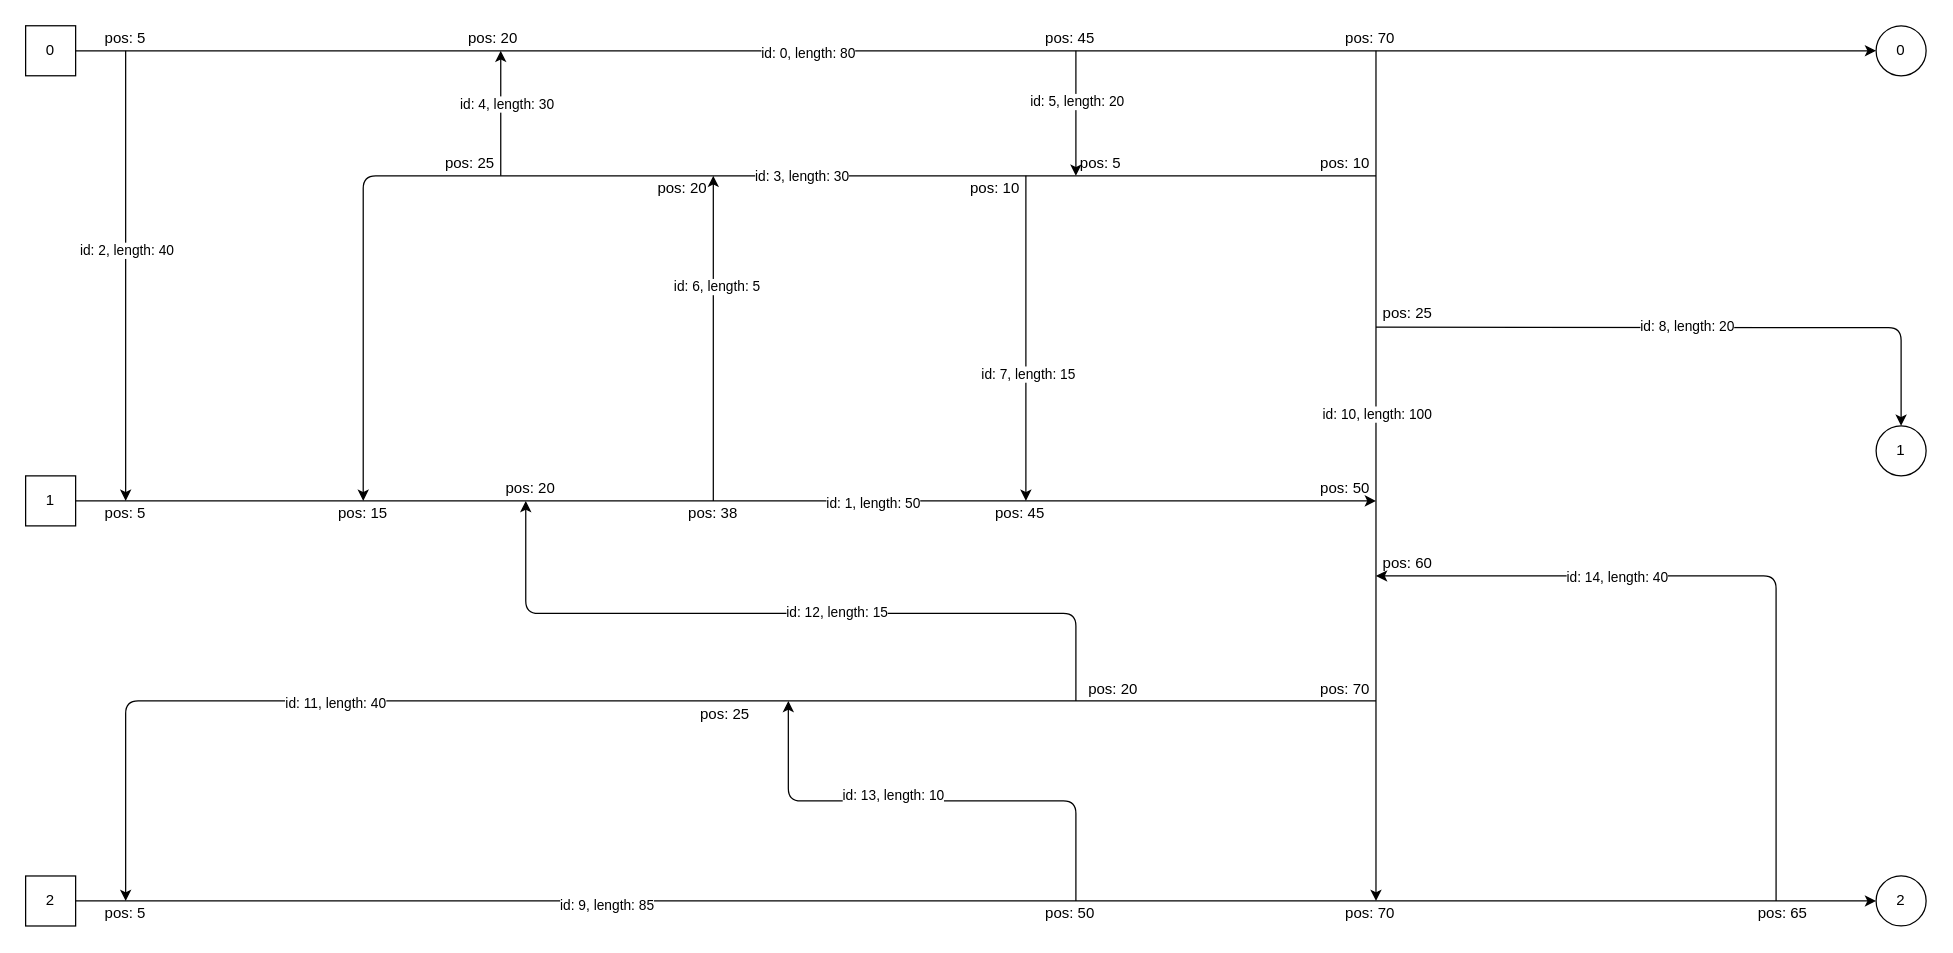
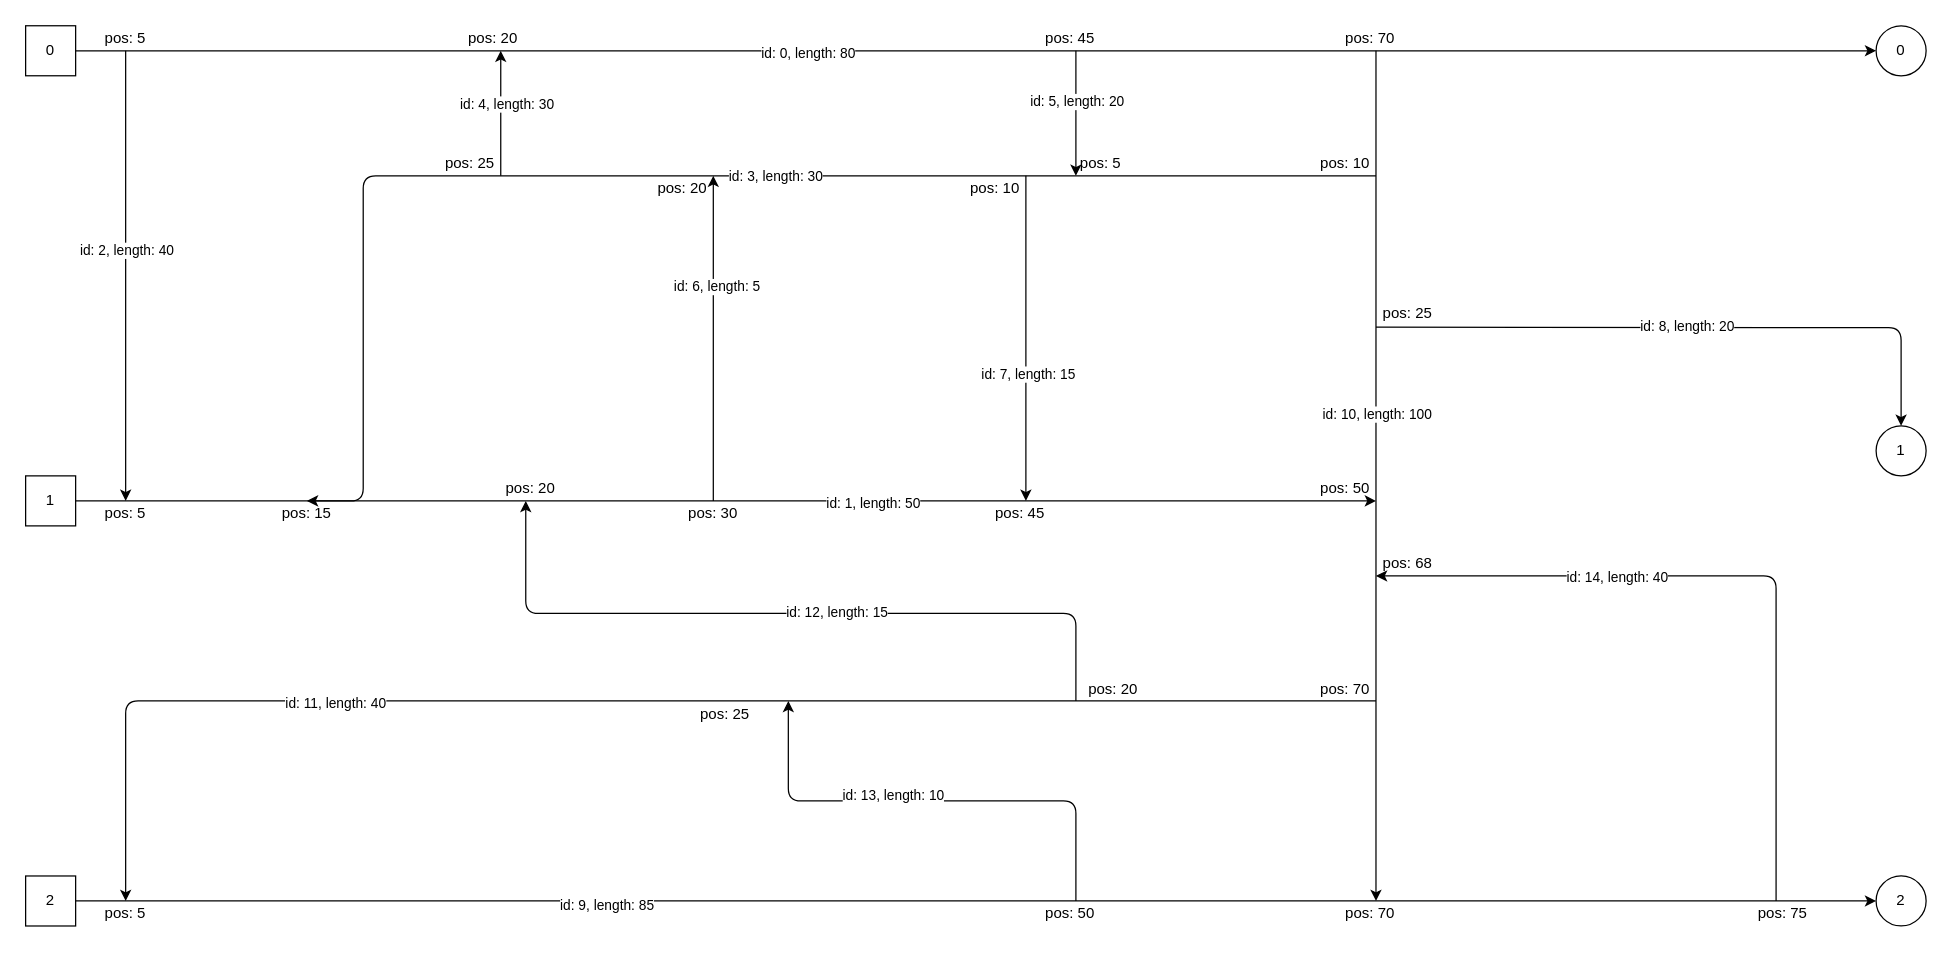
node "pos: 15": moved (363, 513) -> (307, 513)
node "pos: 38": label "pos: 38" -> "pos: 30"
node "pos: 60": label "pos: 60" -> "pos: 68"
node "pos: 65": label "pos: 65" -> "pos: 75"
